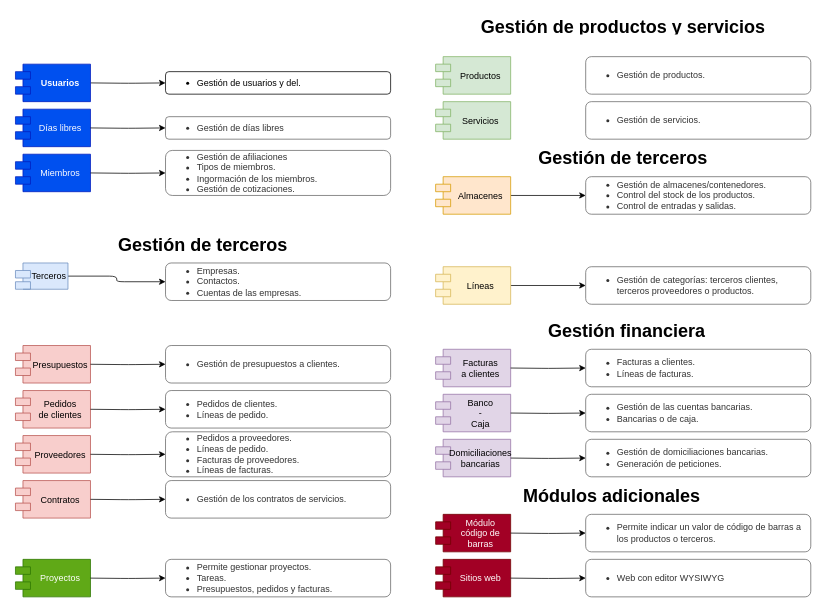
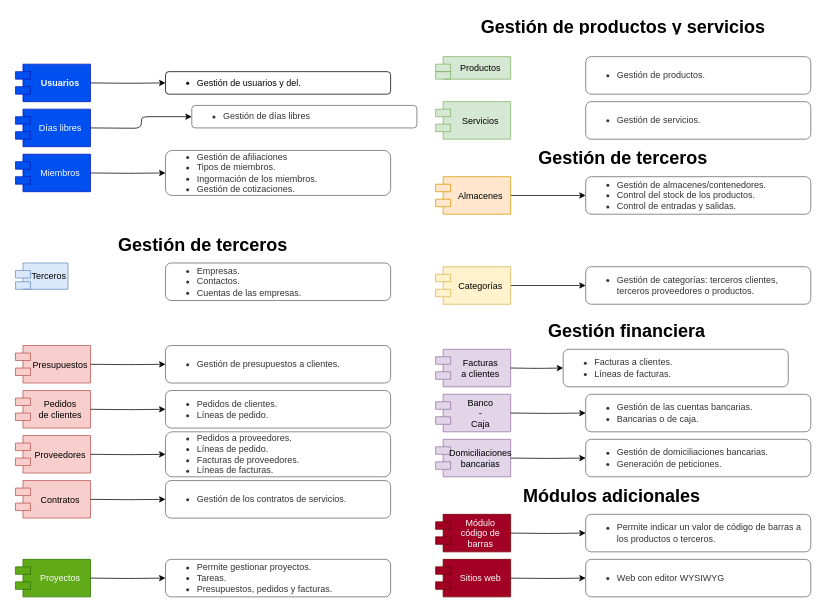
node "Productos": size 75x38 -> 75x23
node "Gestión de días libres": moved (278, 128) -> (304, 117)
edge "Terceros" -> "Empresas. Contactos. Cuentas de las empresas.": removed
node "Líneas": label "Líneas" -> "Categorías"
node "Facturas a clientes. Líneas de facturas.": moved (698, 368) -> (675, 368)
